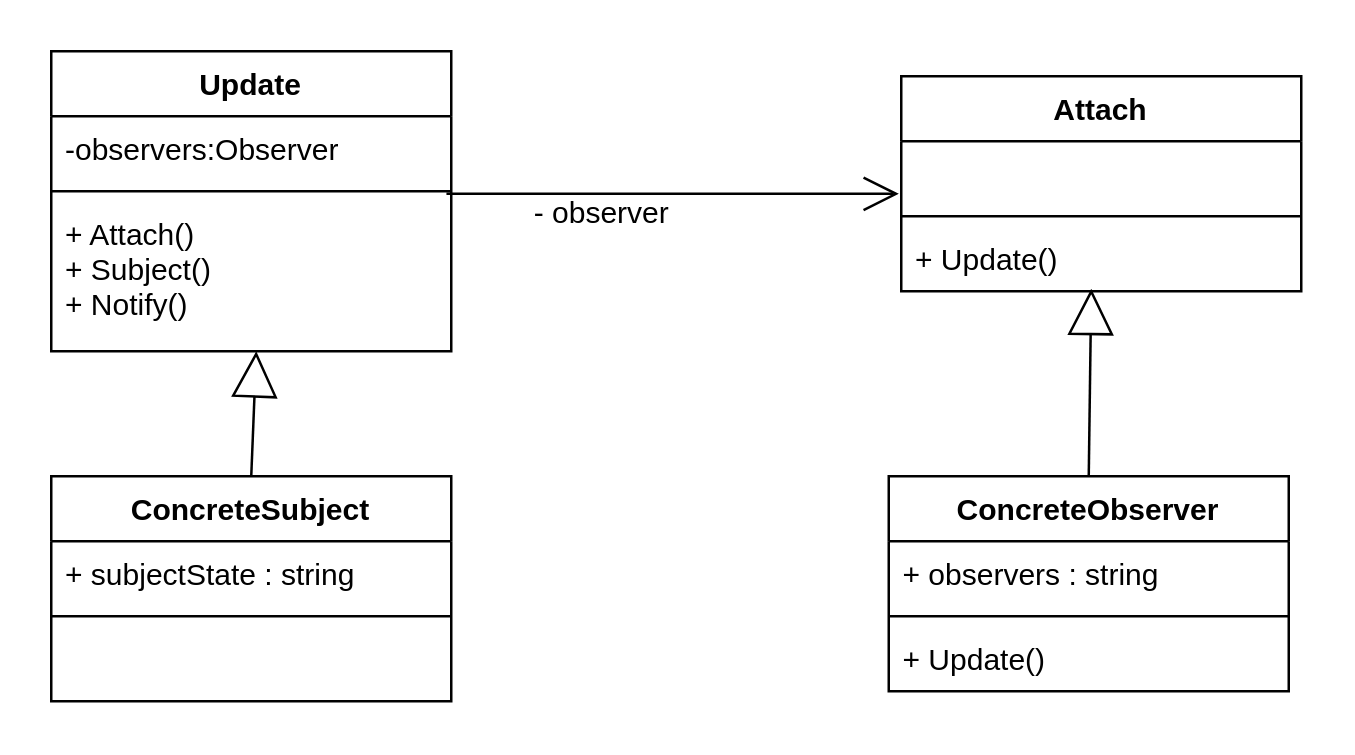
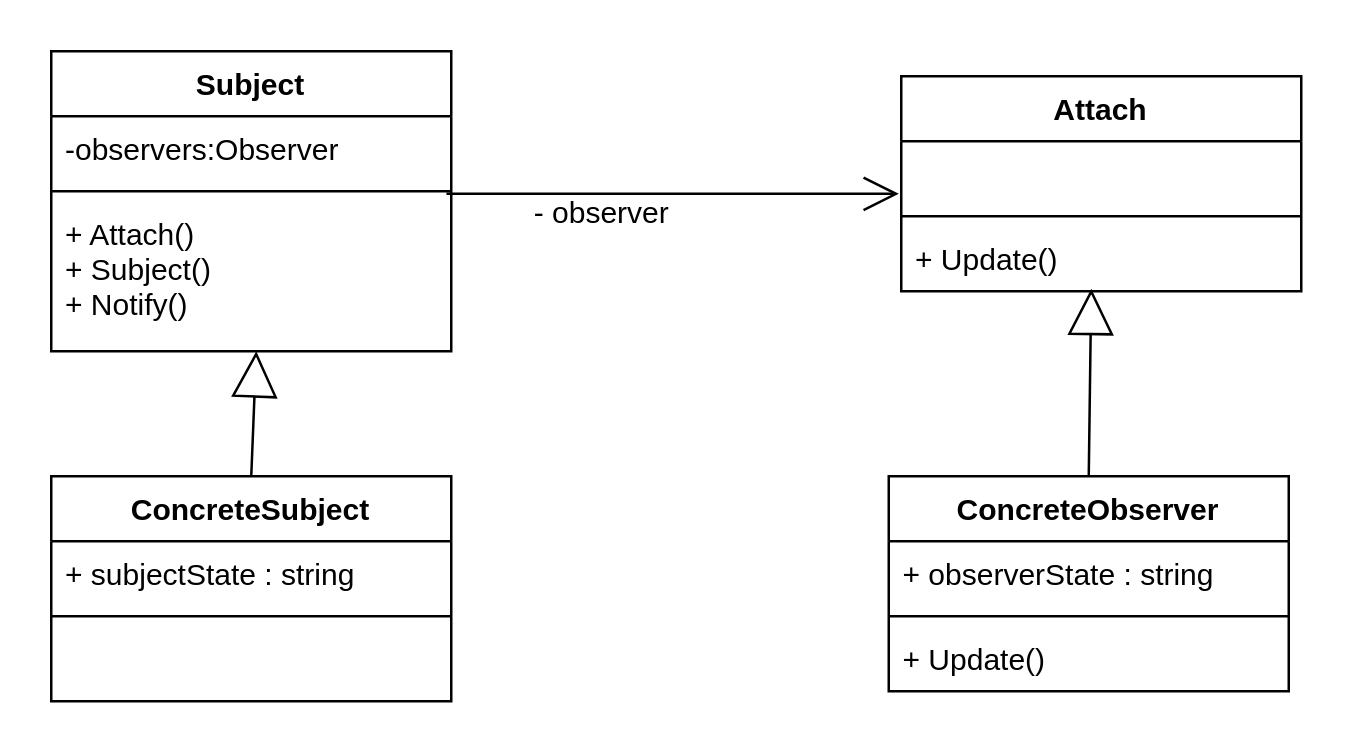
node "Update": label "Update" -> "Subject"
node "+ observers : string": label "+ observers : string" -> "+ observerState : string"
